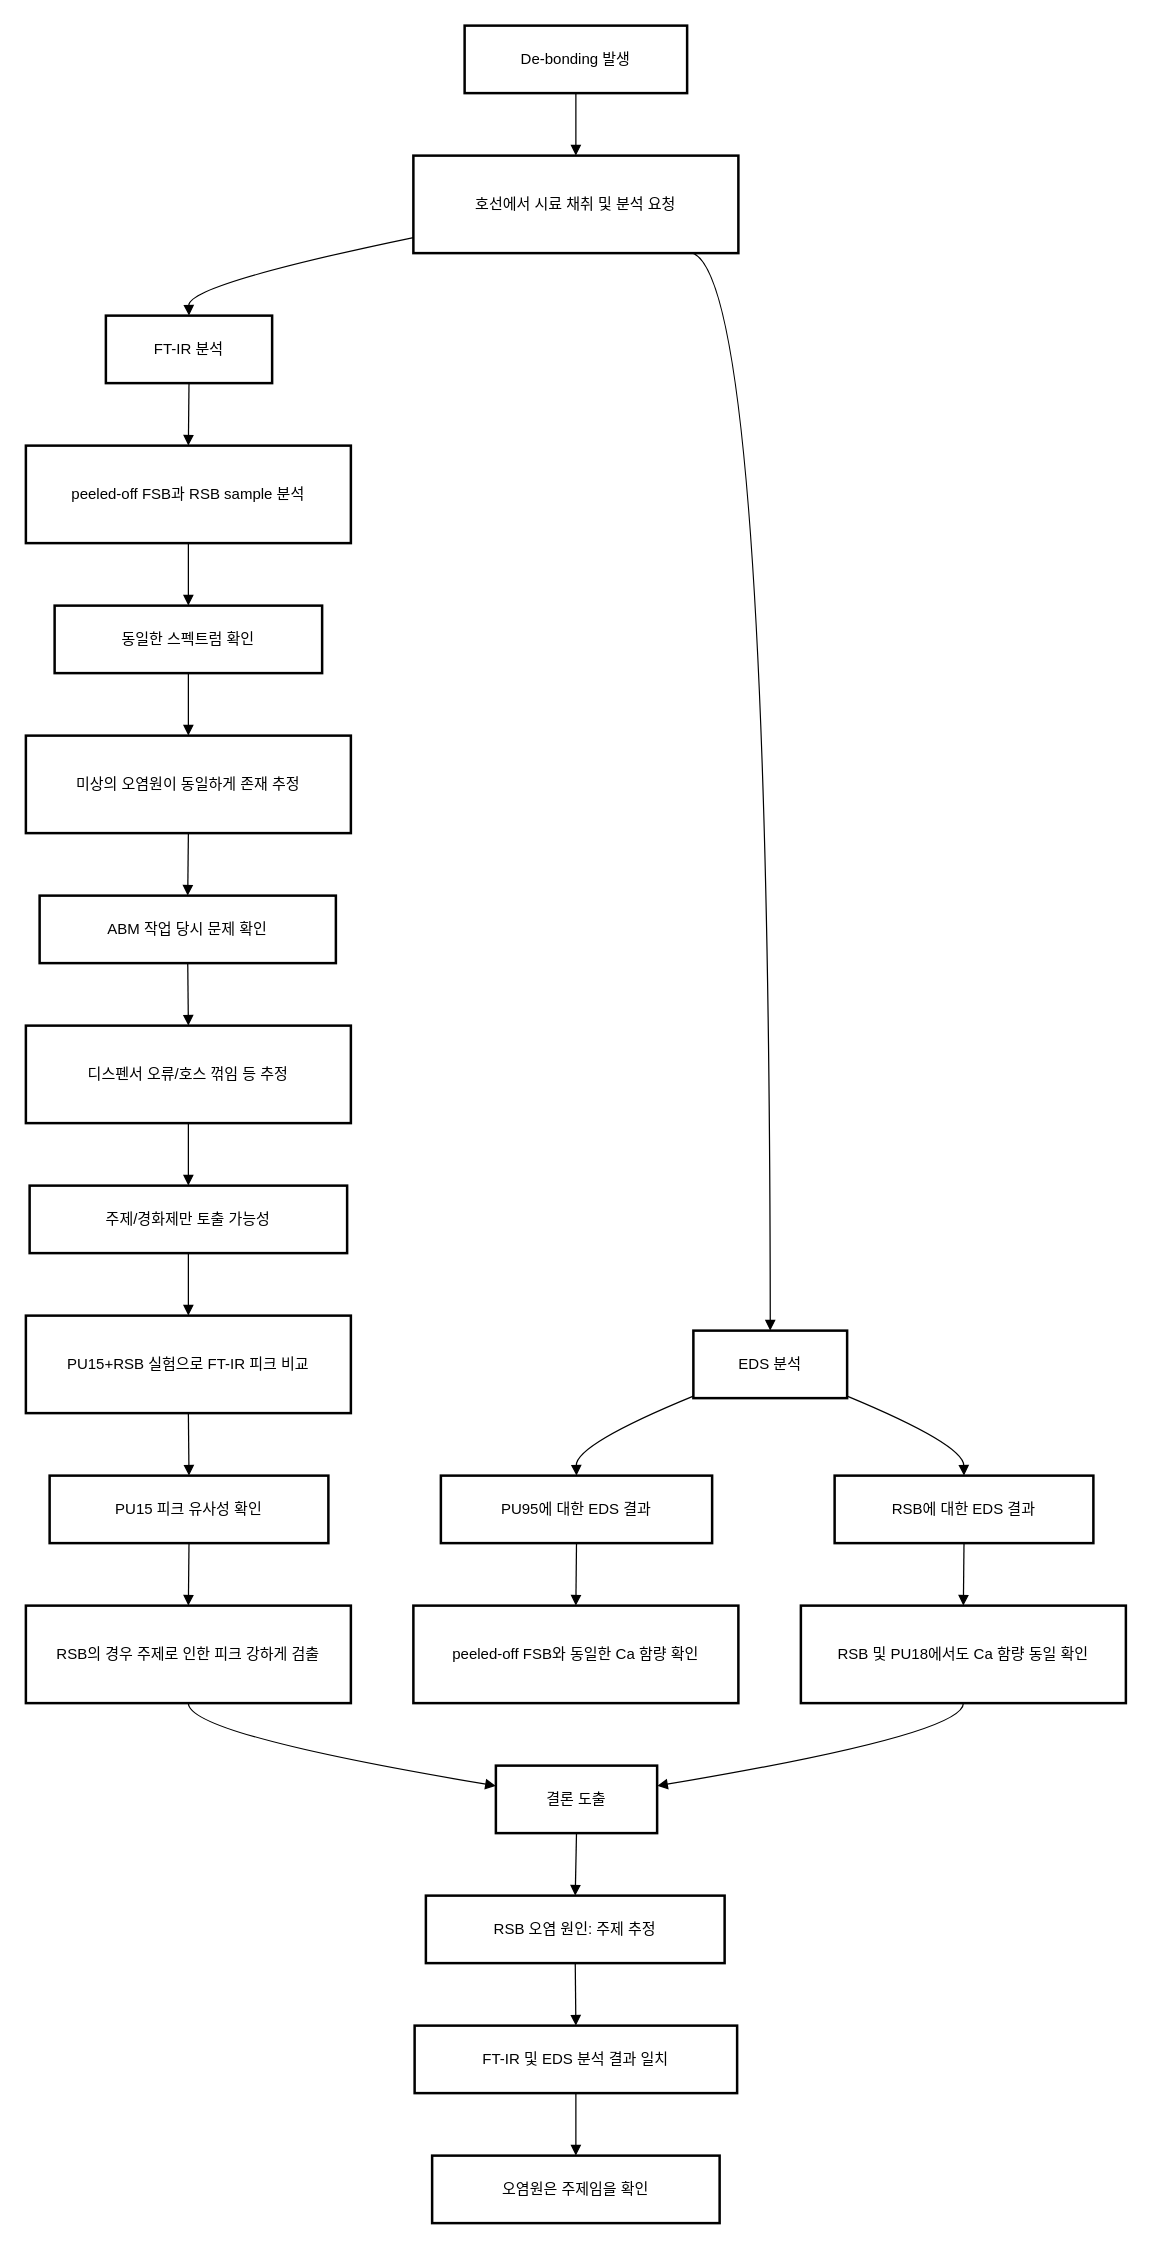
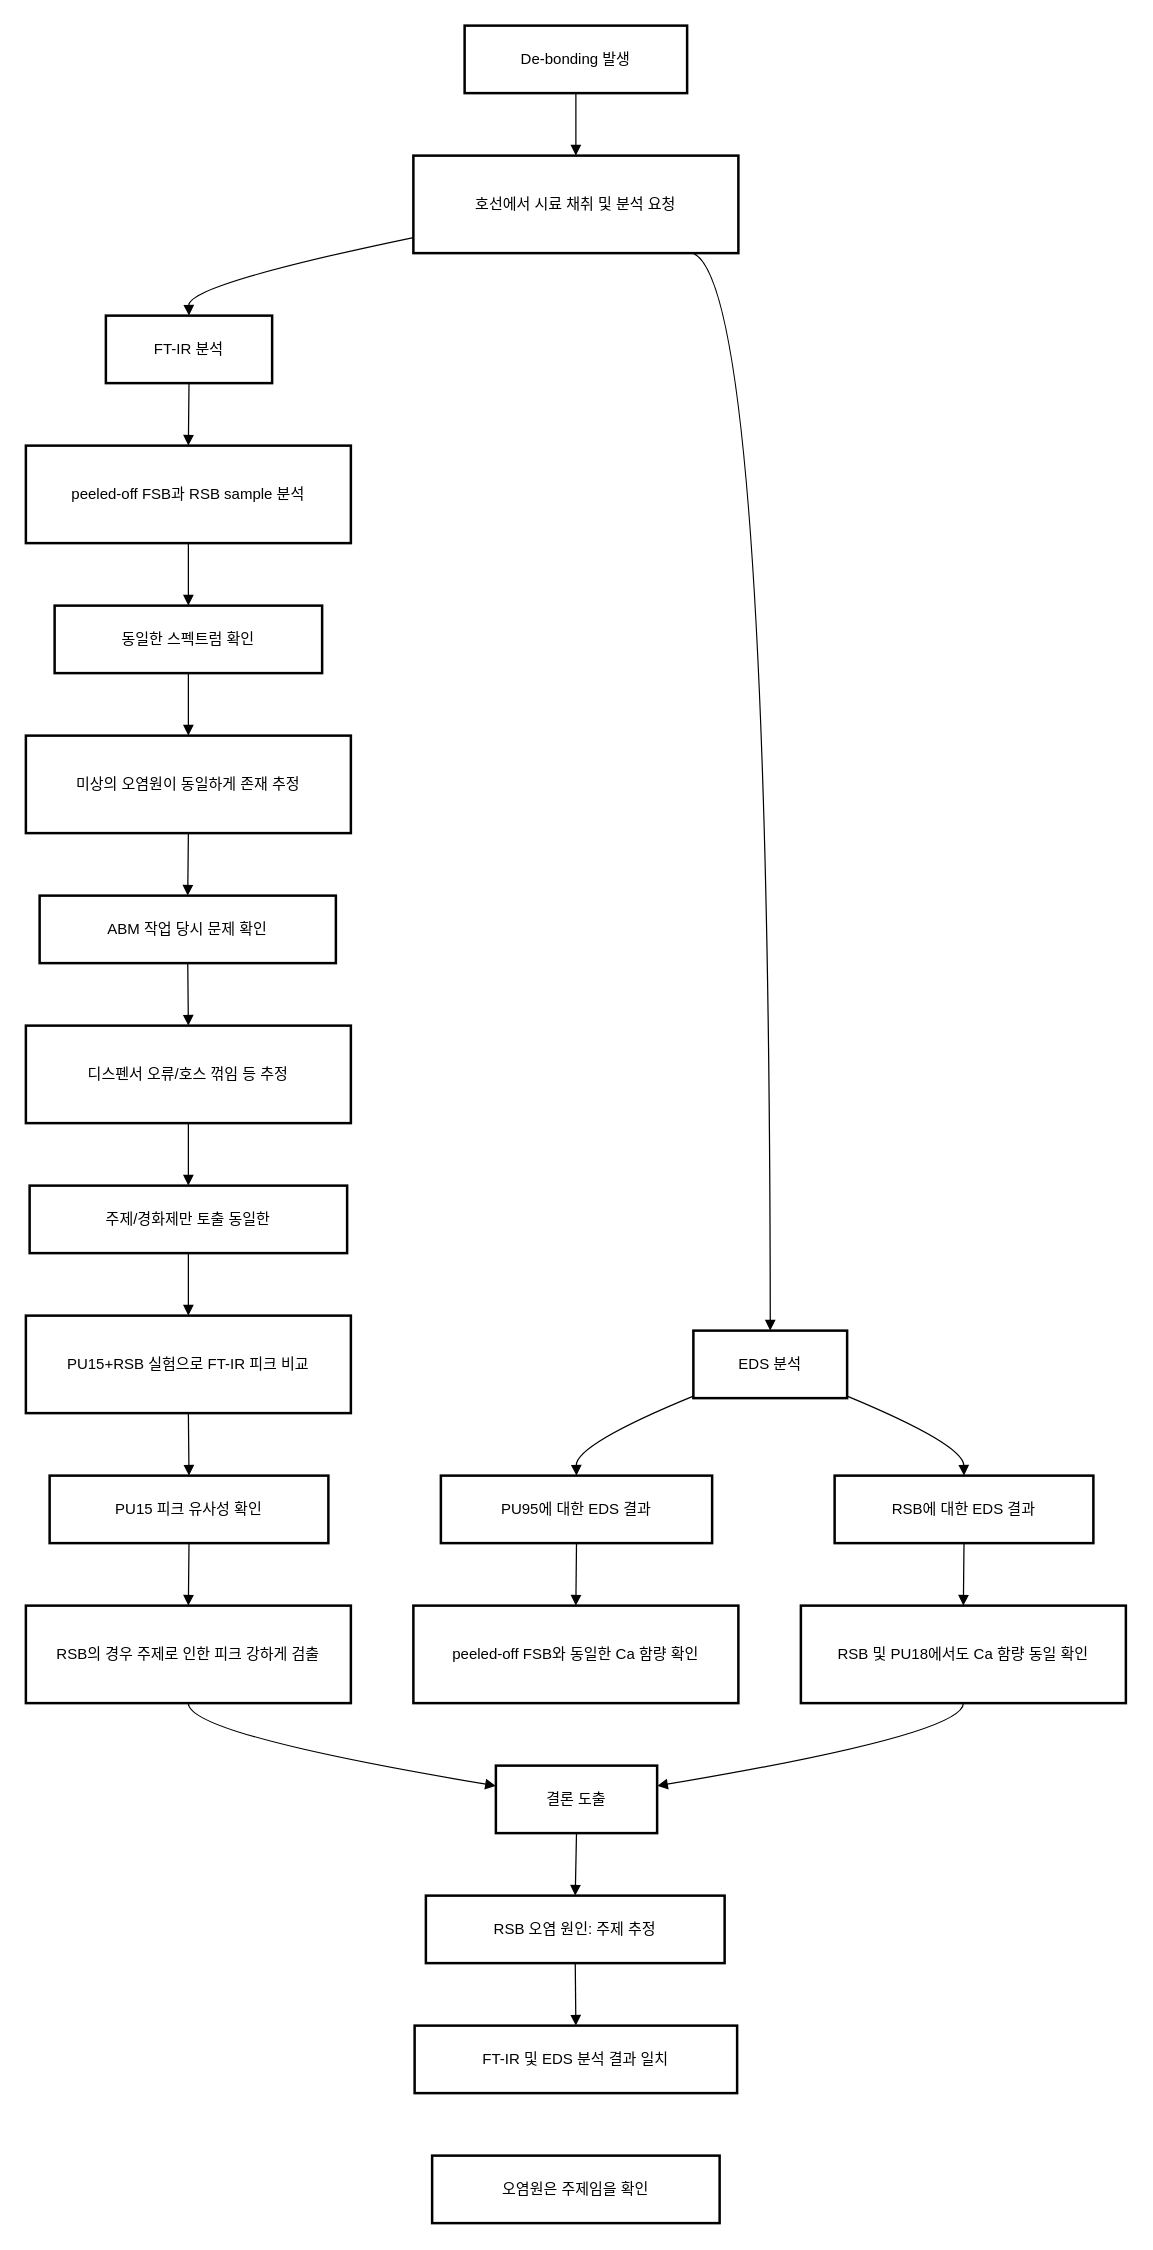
node "주제/경화제만 토출 가능성": label "주제/경화제만 토출 가능성" -> "주제/경화제만 토출 동일한"
edge "FT-IR 및 EDS 분석 결과 일치" -> "오염원은 주제임을 확인": removed
